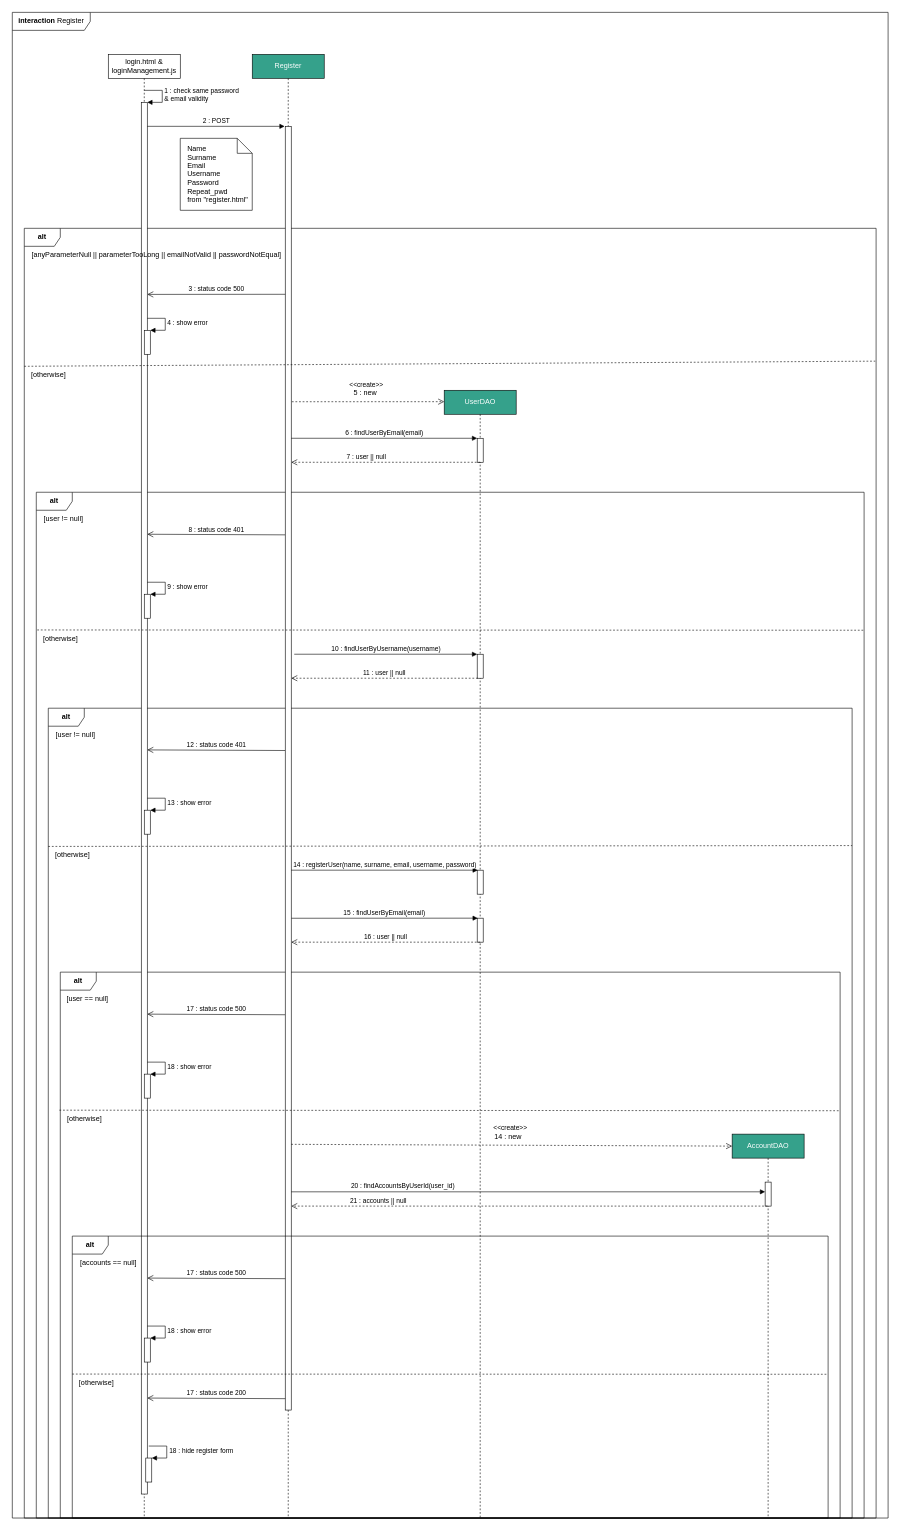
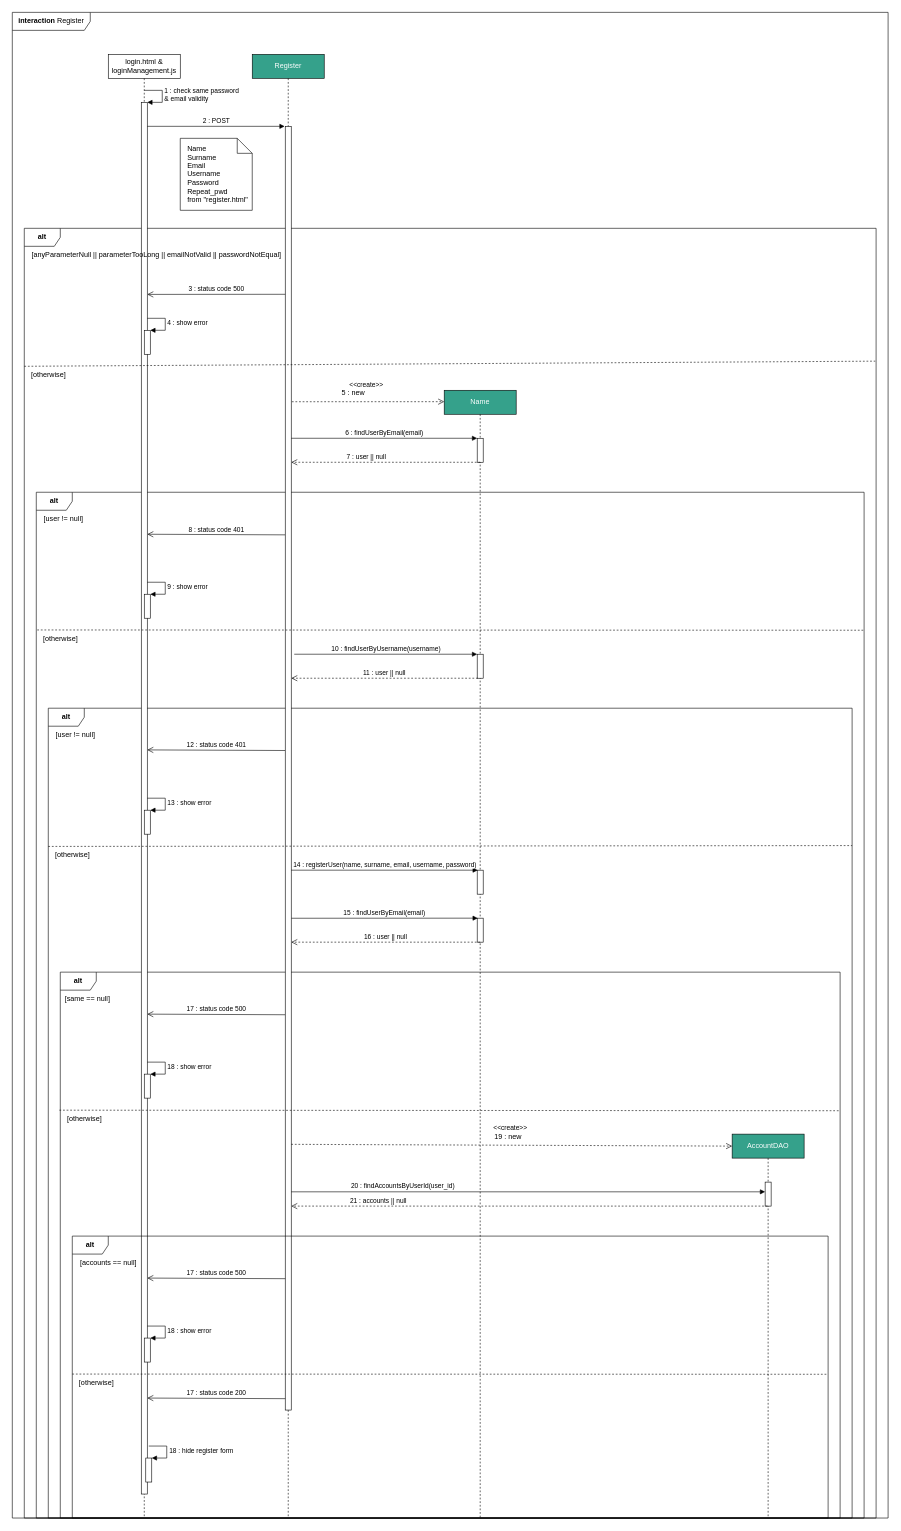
node "5 : new": moved (365, 393) -> (353, 393)
node "UserDAO": label "UserDAO" -> "Name"
node "[user == null]": label "[user == null]" -> "[same == null]"
node "14 : new": label "14 : new" -> "19 : new"
